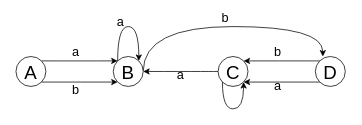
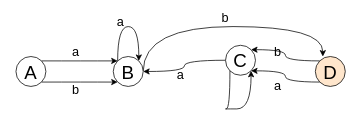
node "C": moved (233, 72) -> (240, 60)
node "D": fillcolor #ffffff -> #ffe6cc
